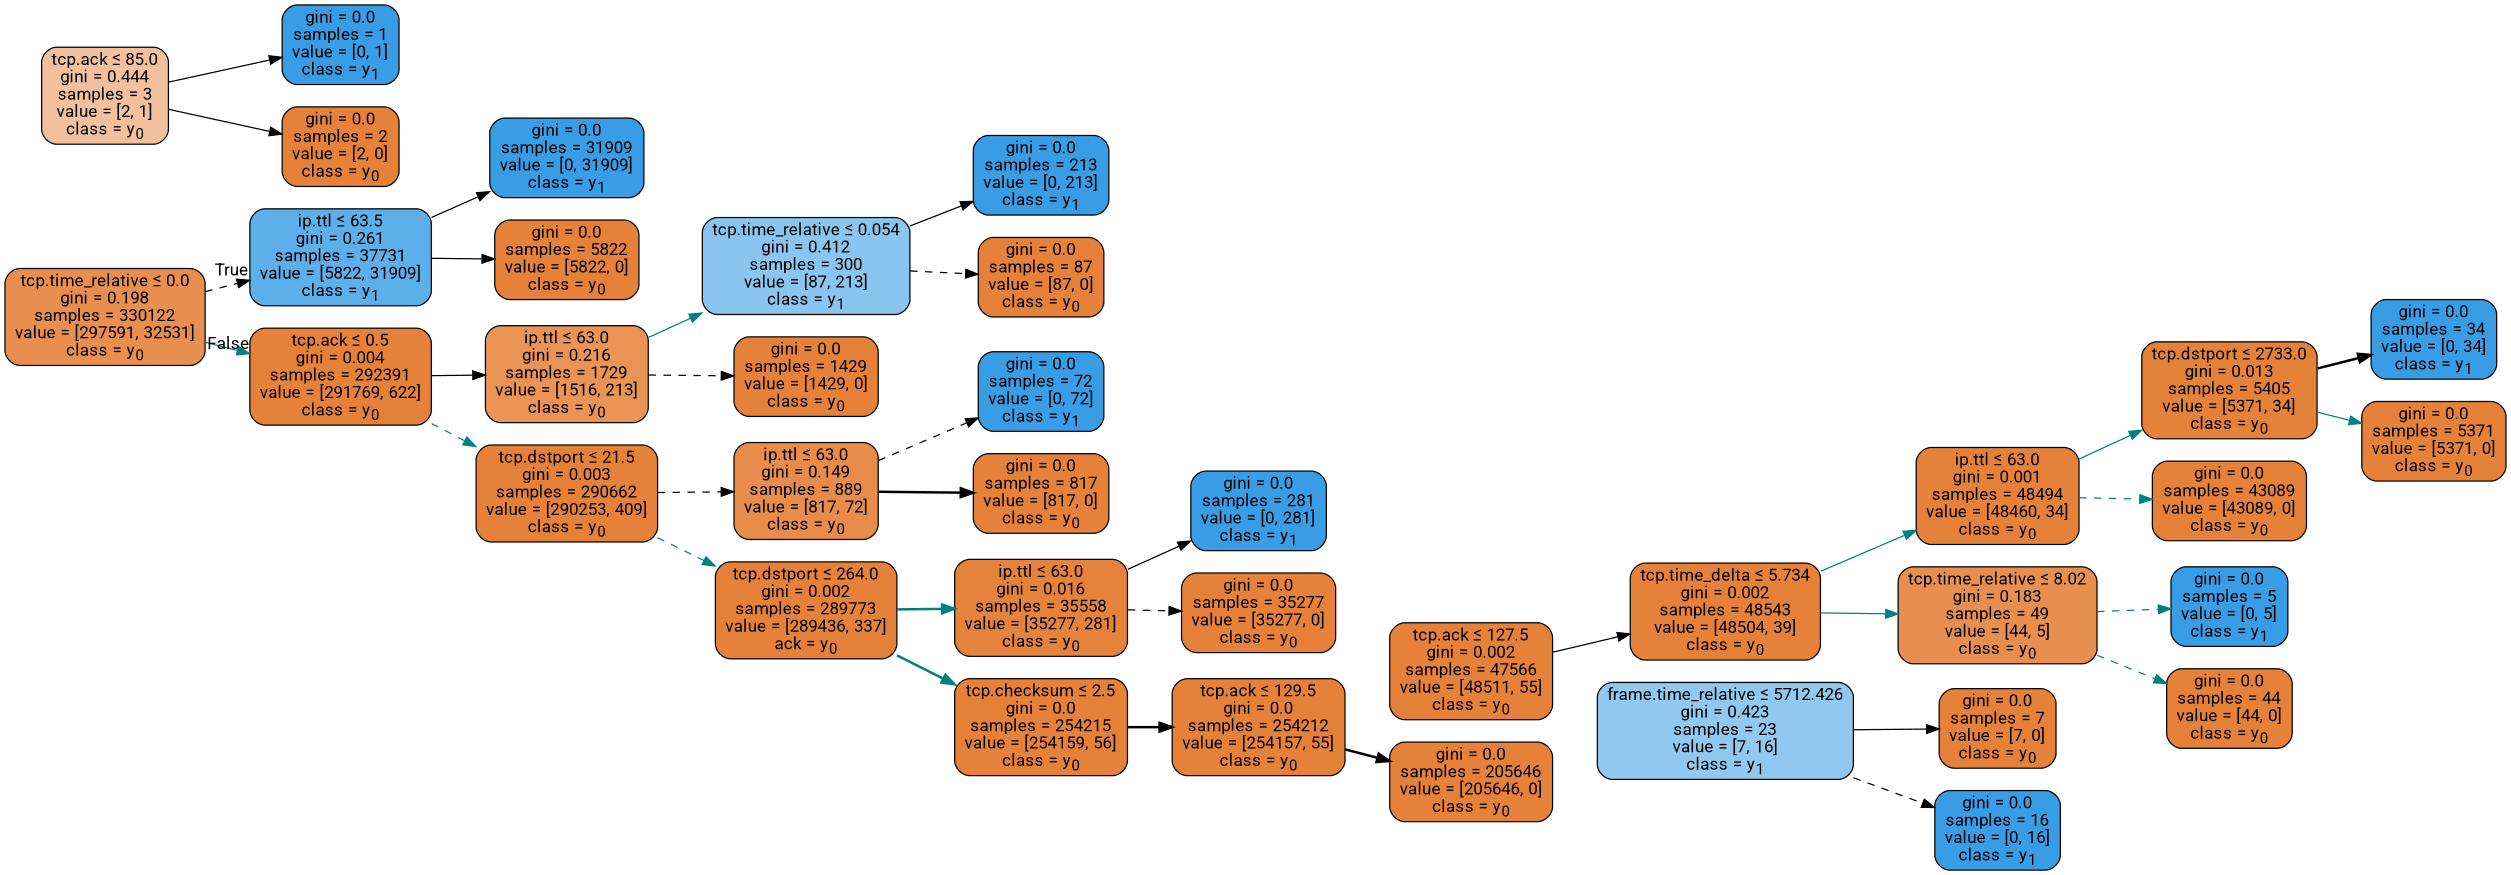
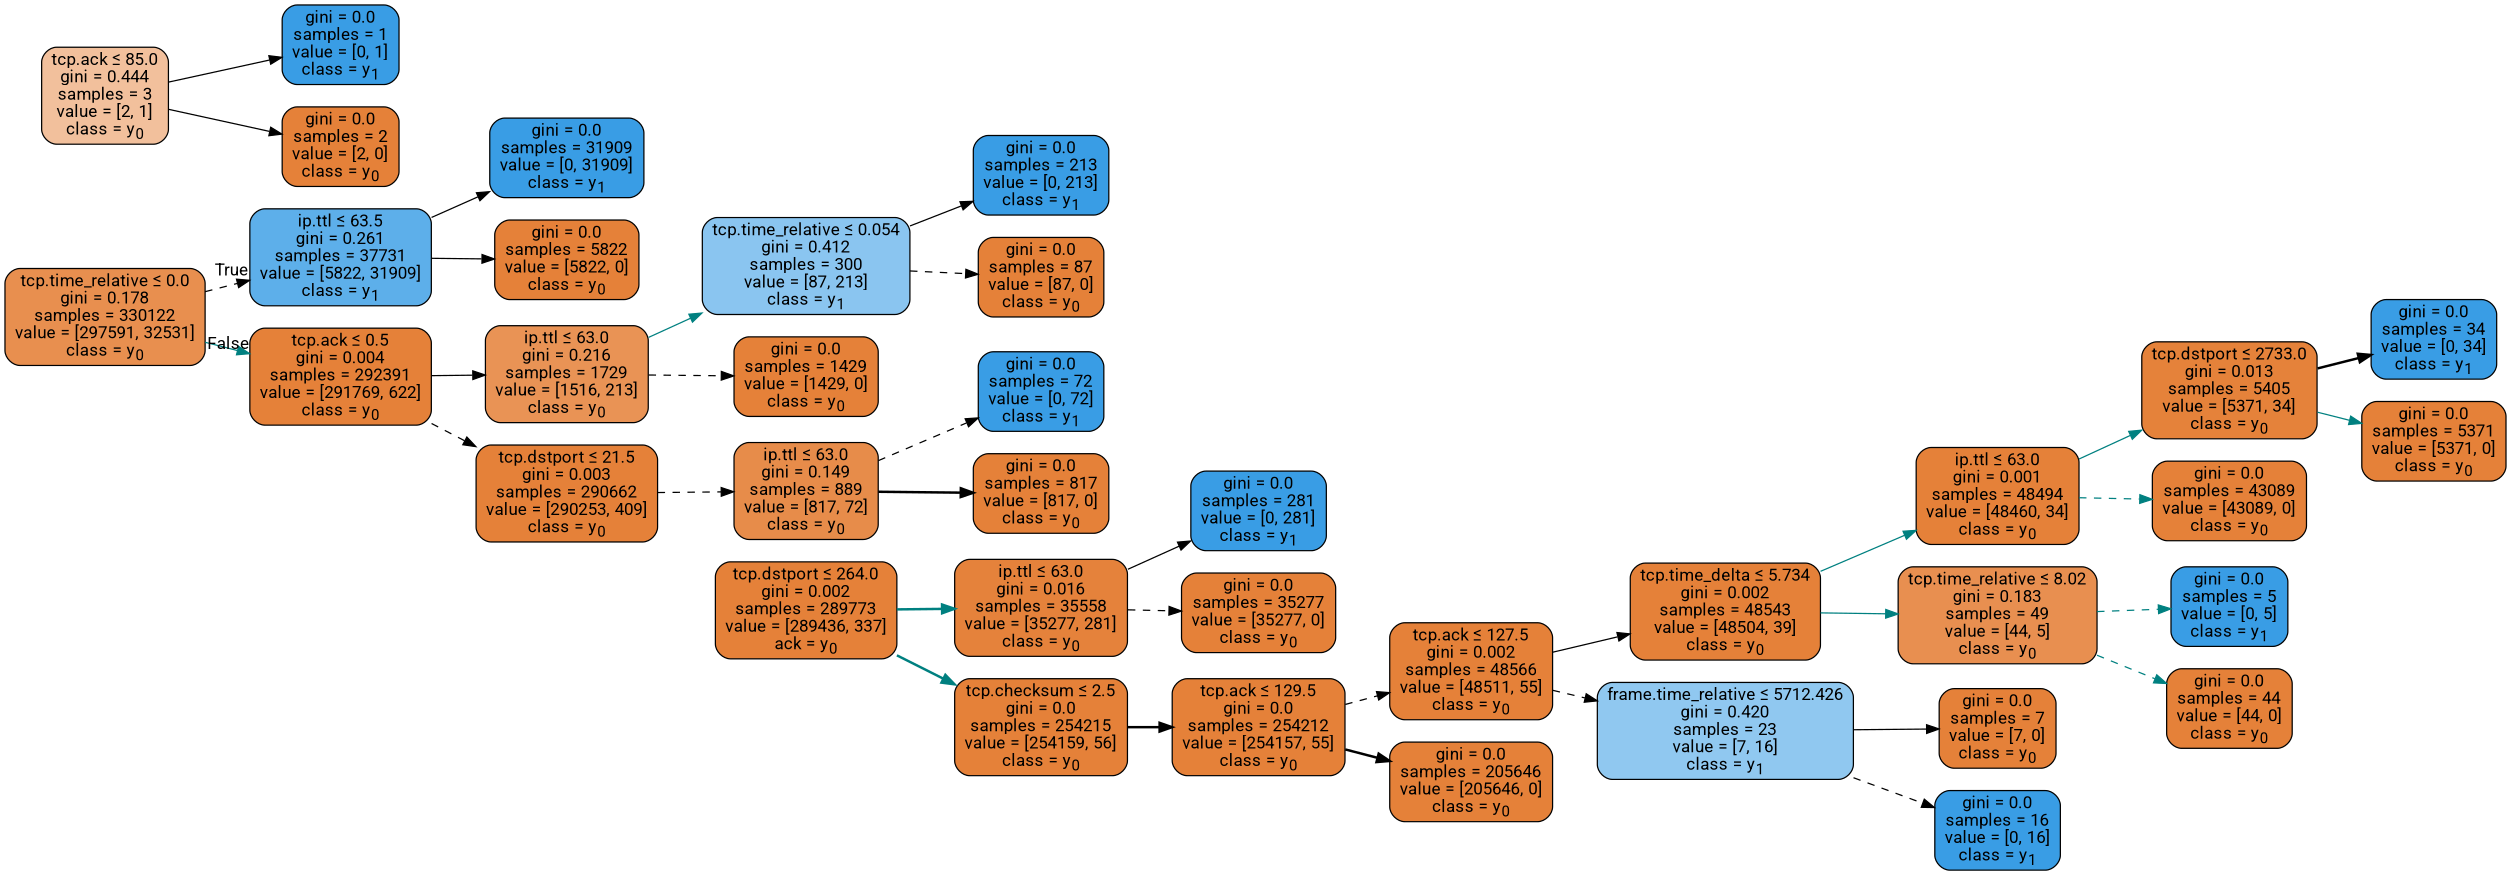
node "tcp.time_relative ≤ 0.0": text "gini = 0.198" -> "gini = 0.178"
edge "tcp.ack ≤ 0.5" -> "tcp.dstport ≤ 21.5": color teal -> black
edge "tcp.dstport ≤ 21.5" -> "tcp.dstport ≤ 264.0": removed
node "tcp.ack ≤ 127.5": text "samples = 47566" -> "samples = 48566"
edge "tcp.ack ≤ 127.5" -> "frame.time_relative ≤ 5712.426": added
edge "tcp.ack ≤ 129.5" -> "tcp.ack ≤ 127.5": added
node "frame.time_relative ≤ 5712.426": text "gini = 0.423" -> "gini = 0.420"
